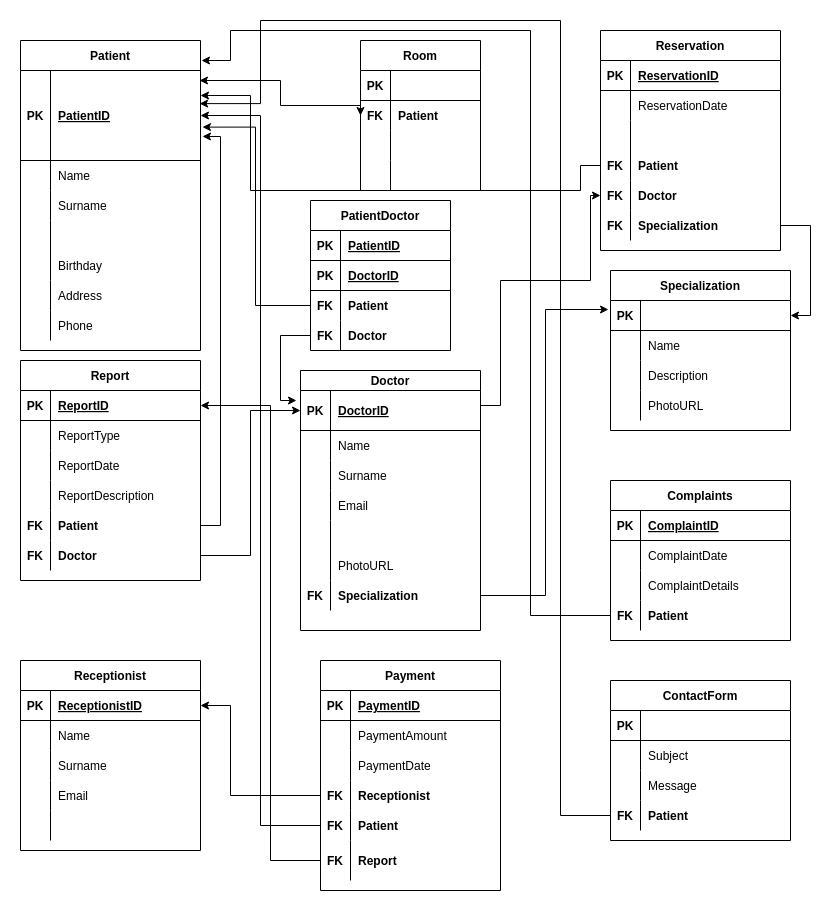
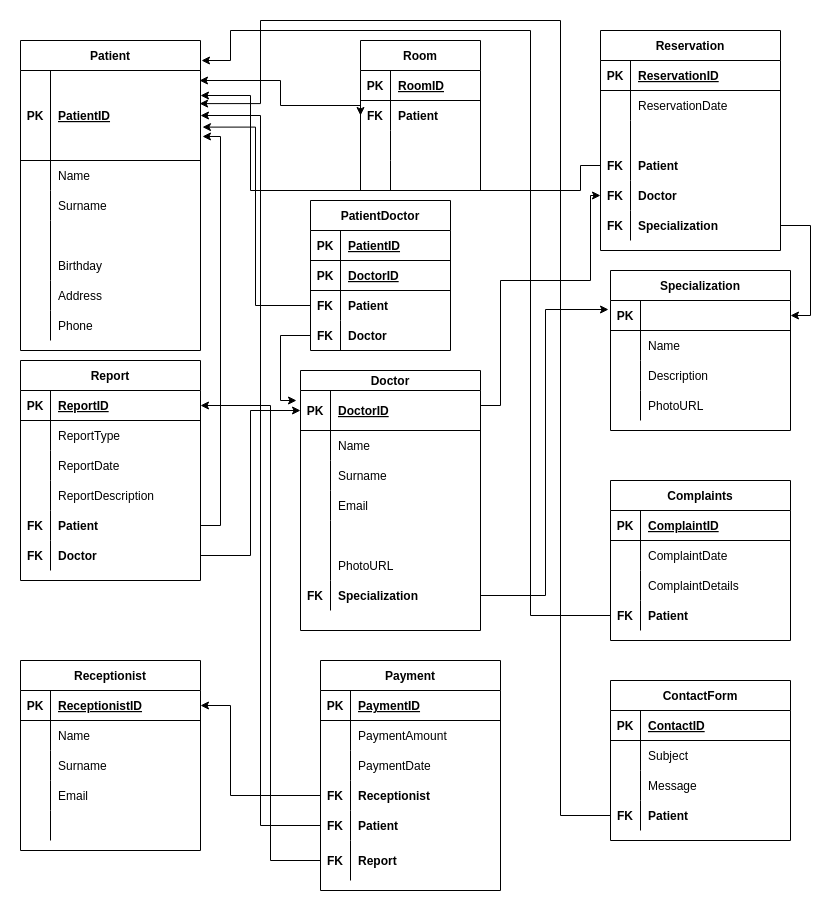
node "RoomID": added
node "ContactID": added
